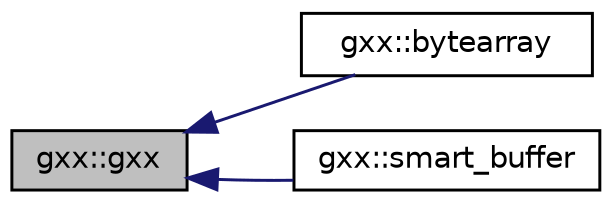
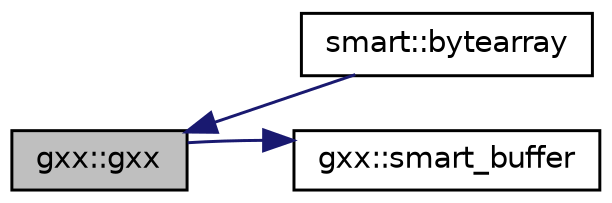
node "gxx::bytearray": label "gxx::bytearray" -> "smart::bytearray"
edge "gxx::smart_buffer" -> "gxx::gxx": reversed
